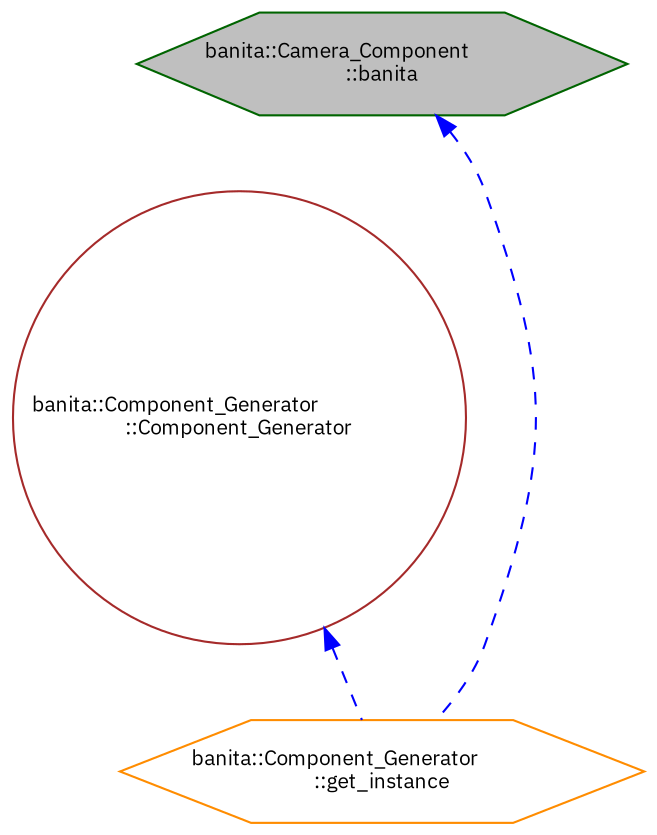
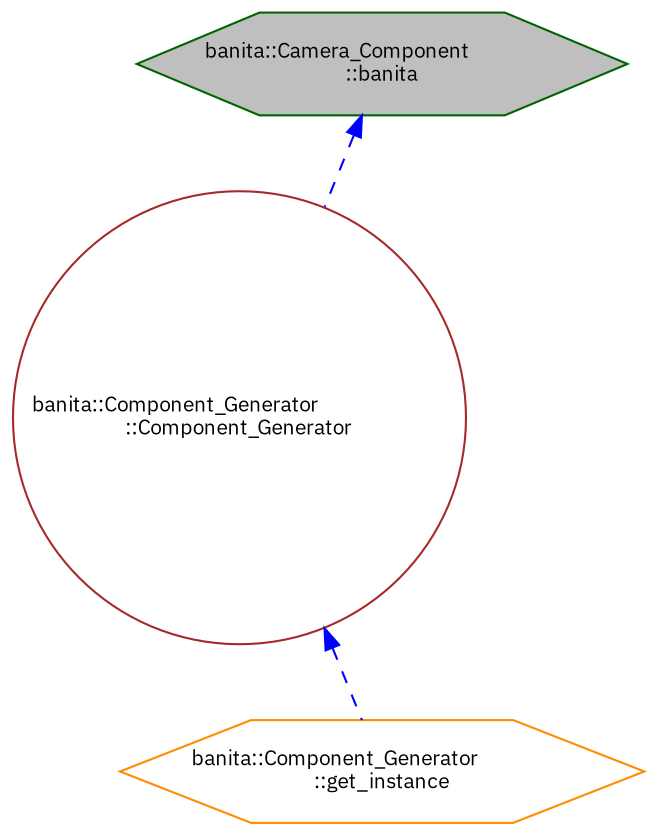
edge "banita::Component_Generator ::get_instance" -> "banita::Camera_Component ::banita": now "banita::Component_Generator ::Component_Generator" -> "banita::Camera_Component ::banita"
